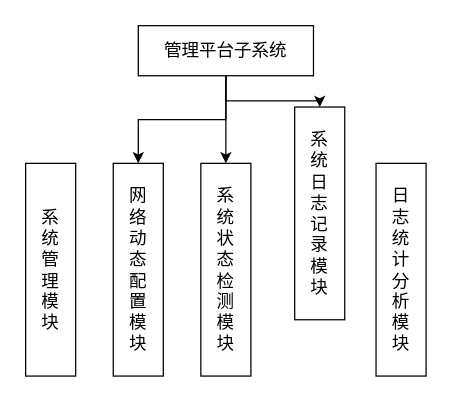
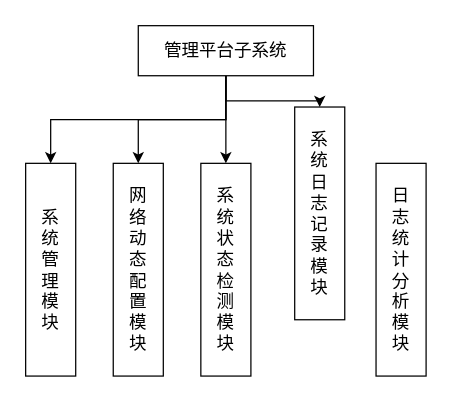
edge "管理平台子系统" -> "系 统 管 理 模 块": added
